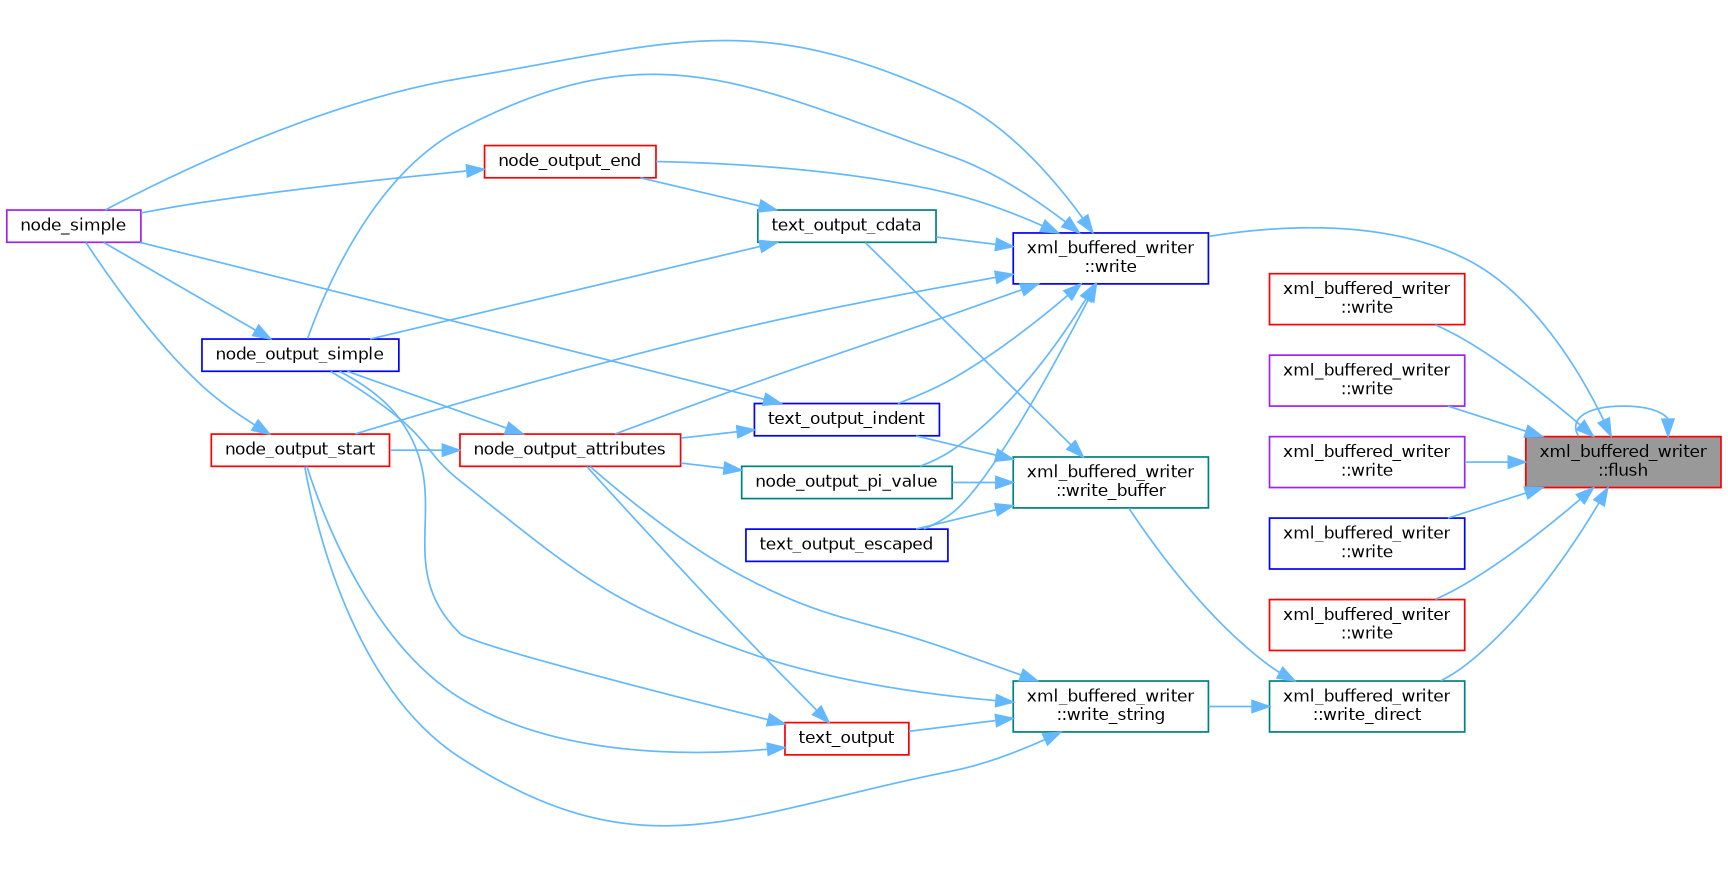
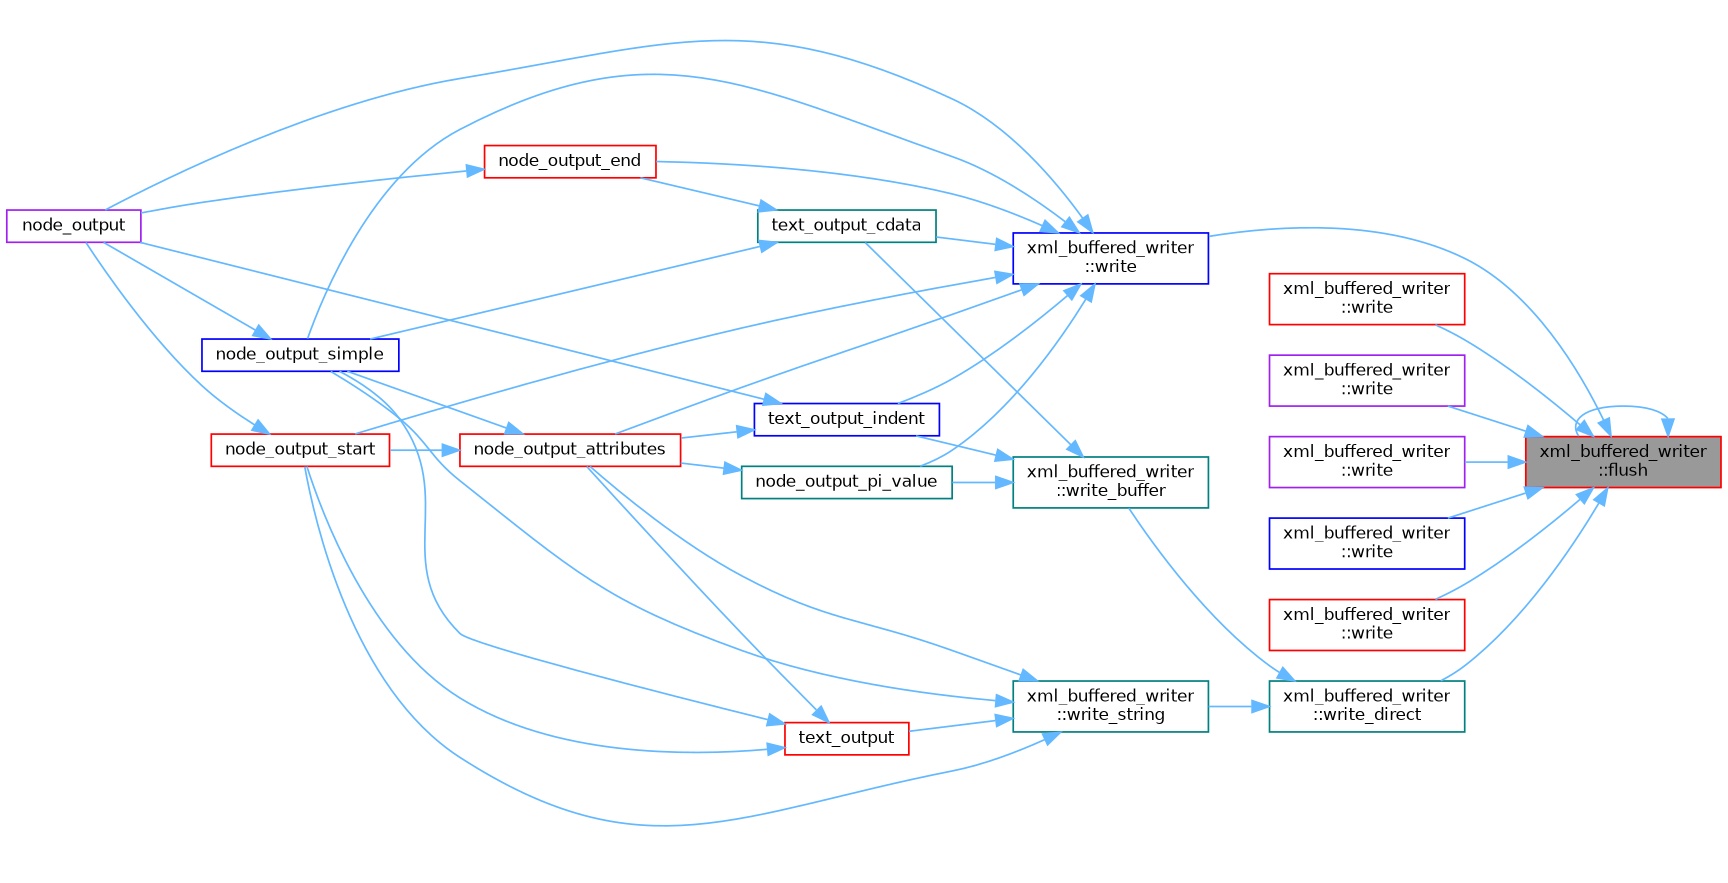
node "node_simple": label "node_simple" -> "node_output"
node "text_output_escaped": removed
